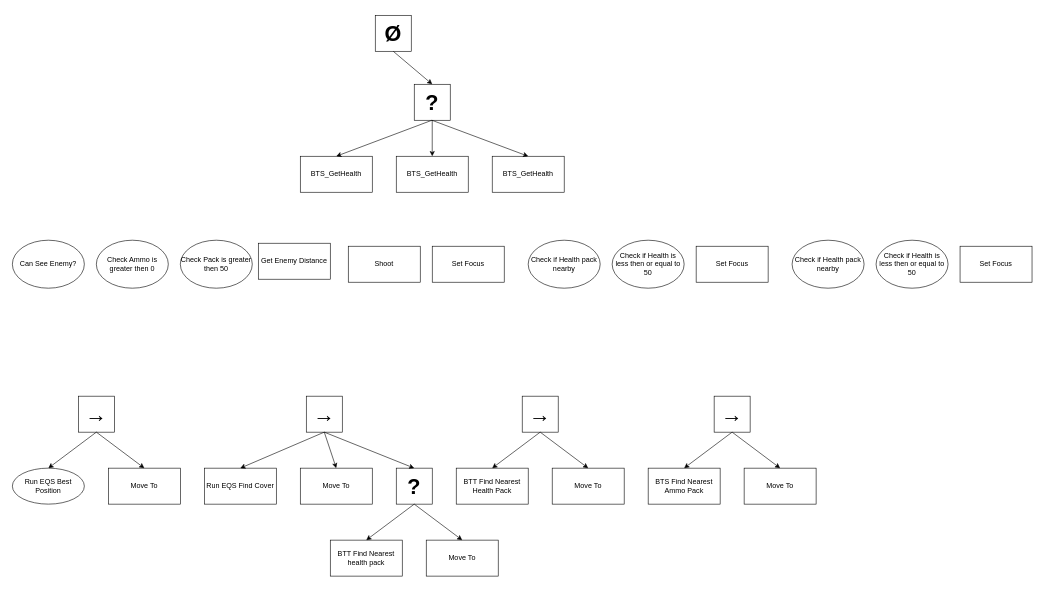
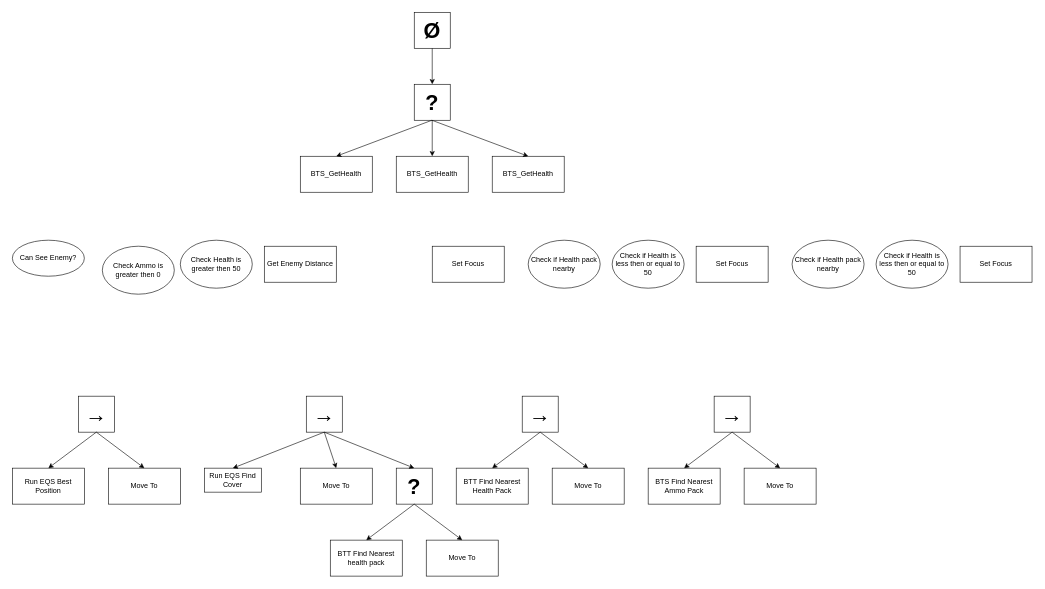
node "Ø": moved (393, 33) -> (432, 30)
node "Get Enemy Distance": moved (294, 261) -> (300, 264)
node "Can See Enemy?": size 72x48 -> 72x36
node "Check Ammo is greater then 0": moved (132, 264) -> (138, 270)
node "Check Pack is greater then 50": label "Check Pack is greater then 50" -> "Check Health is greater then 50"
node "Shoot": removed
node "Run EQS Best Position": shape ellipse -> rectangle
node "Run EQS Find Cover": size 72x36 -> 57x24
